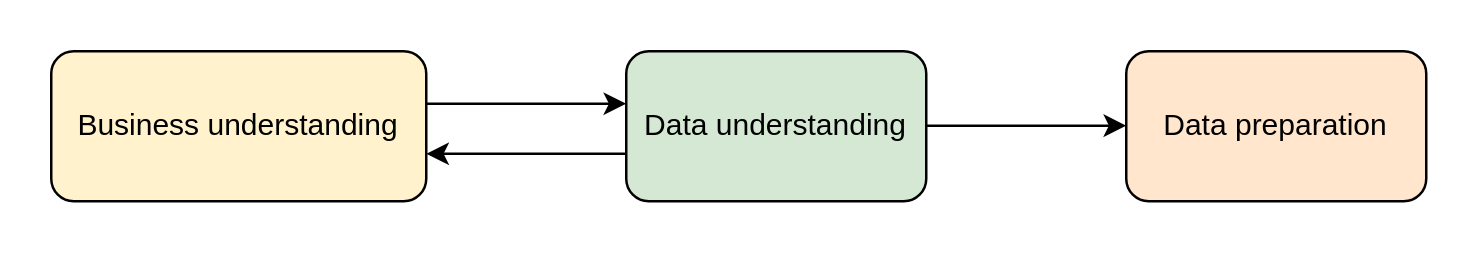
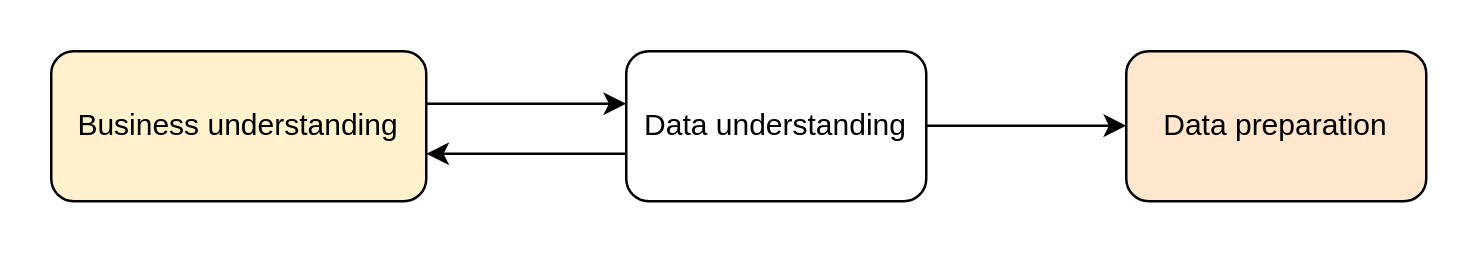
node "Data understanding": fillcolor #d5e8d4 -> #ffffff
